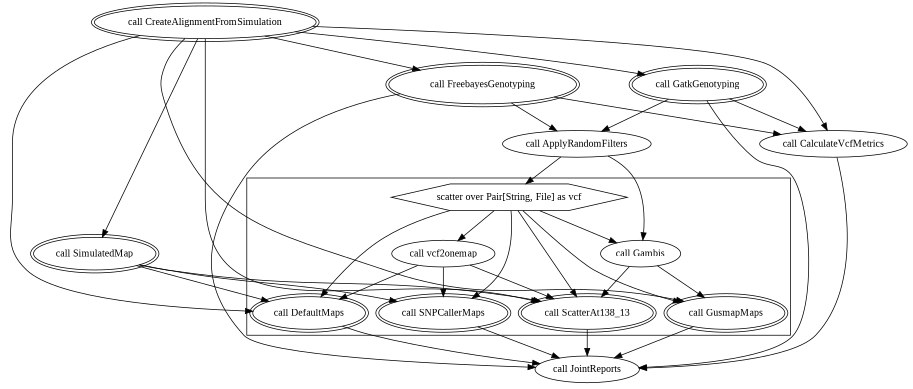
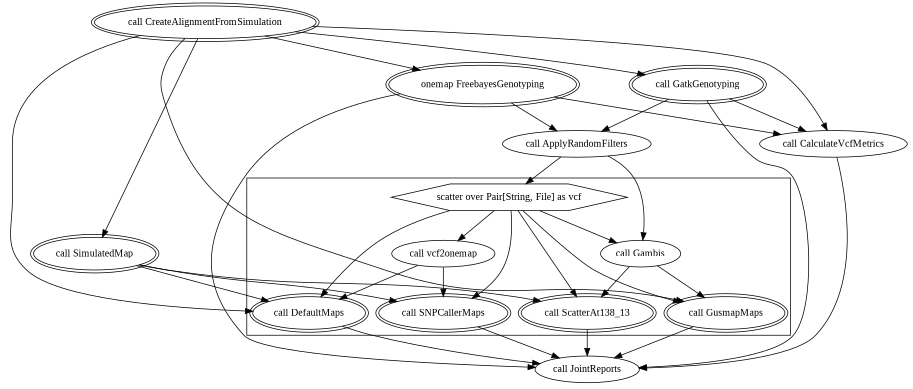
node "call FreebayesGenotyping": label "call FreebayesGenotyping" -> "onemap FreebayesGenotyping"
edge "call CreateAlignmentFromSimulation" -> "call ScatterAt138_13": removed
edge "call vcf2onemap" -> "call ScatterAt138_13": removed
